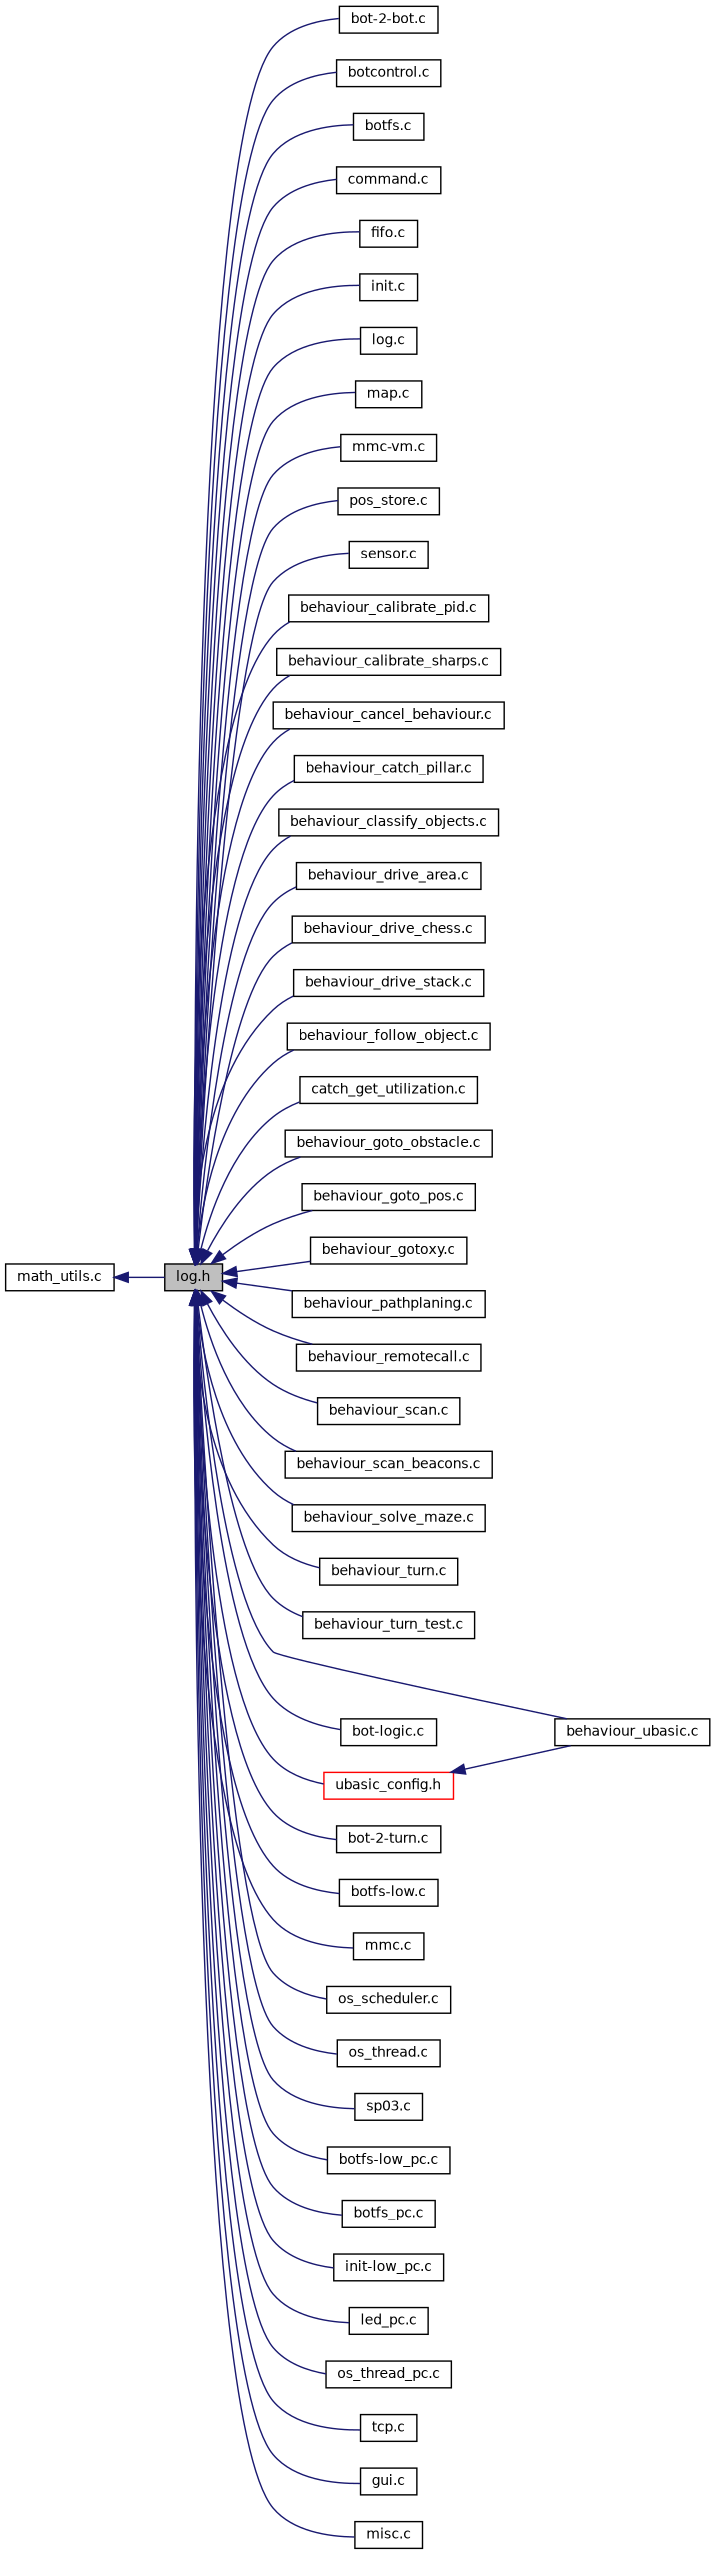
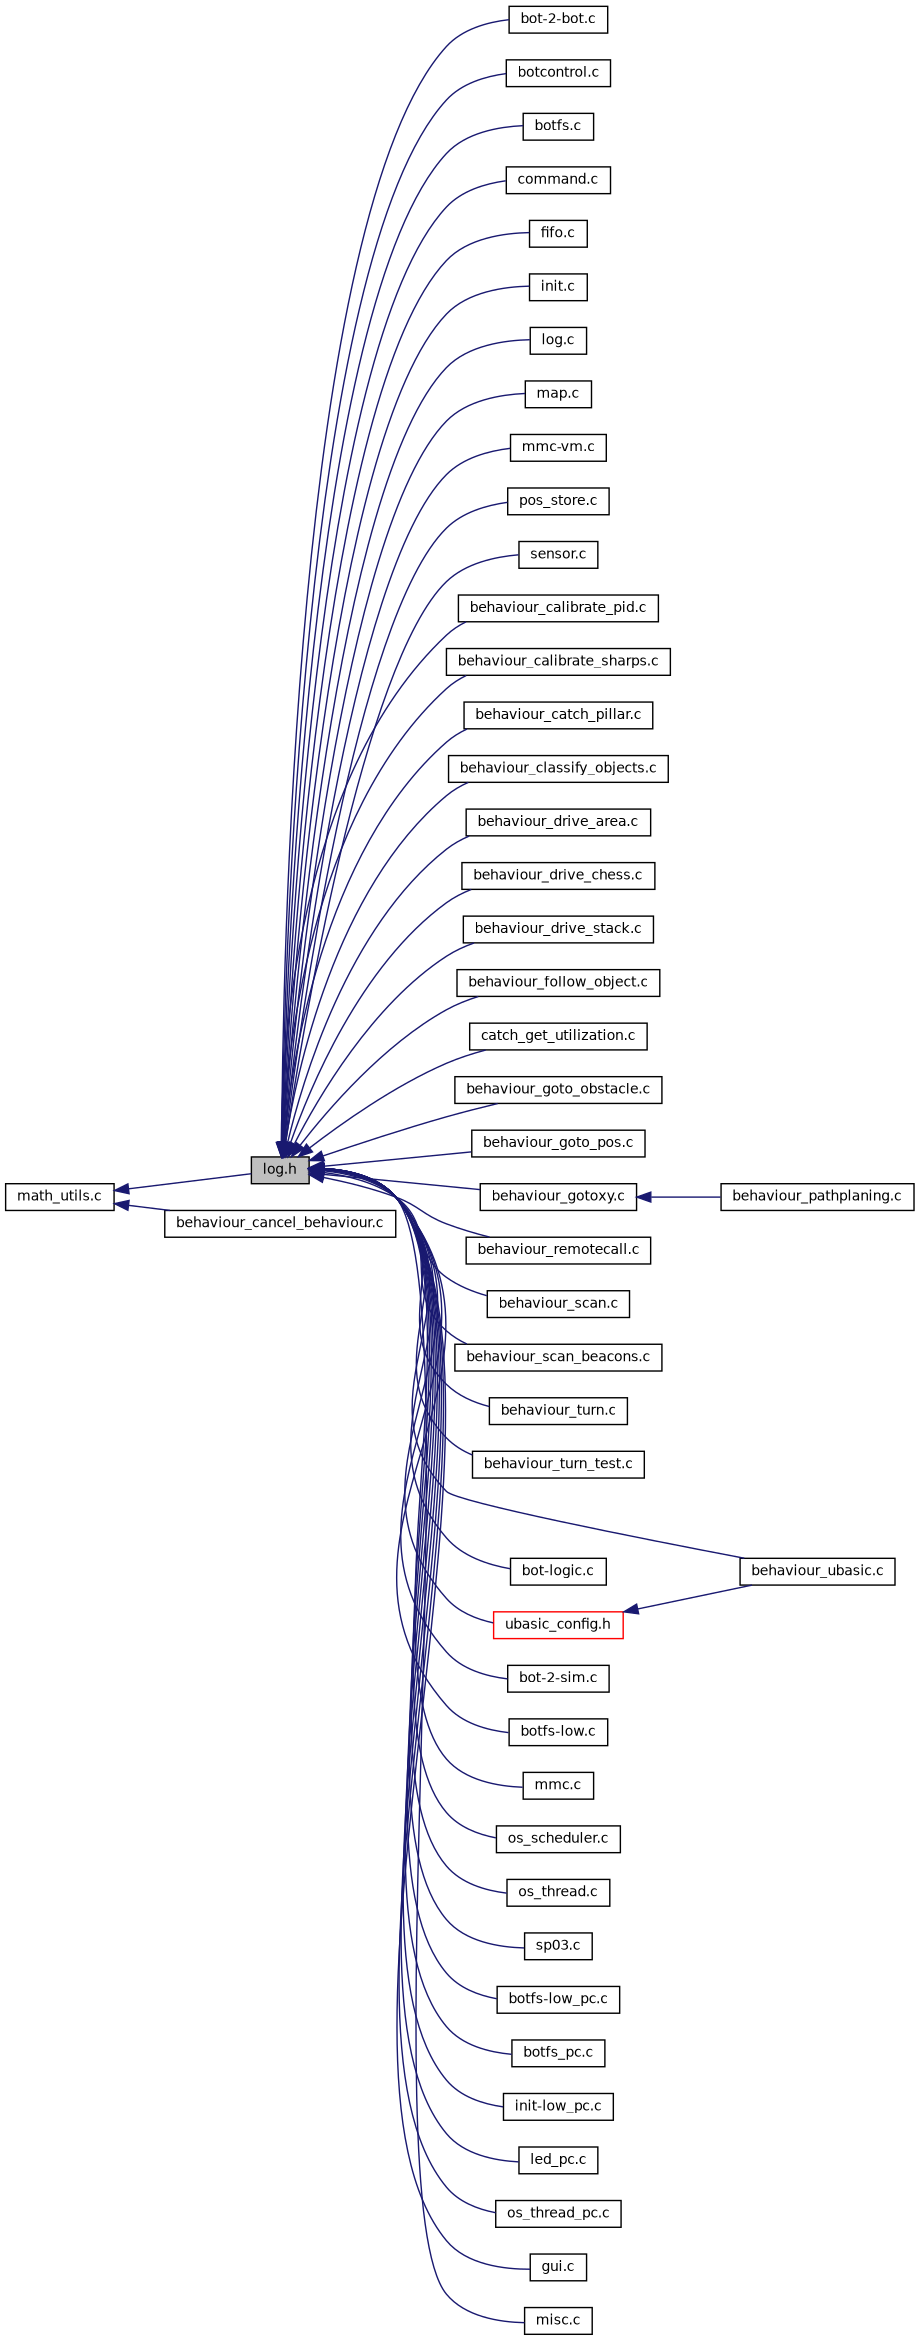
edge "behaviour_cancel_behaviour.c" -> "log.h": now "behaviour_cancel_behaviour.c" -> "math_utils.c"
edge "behaviour_pathplaning.c" -> "log.h": now "behaviour_pathplaning.c" -> "behaviour_gotoxy.c"
node "behaviour_solve_maze.c": removed
node "bot-2-turn.c": label "bot-2-turn.c" -> "bot-2-sim.c"
node "tcp.c": removed
